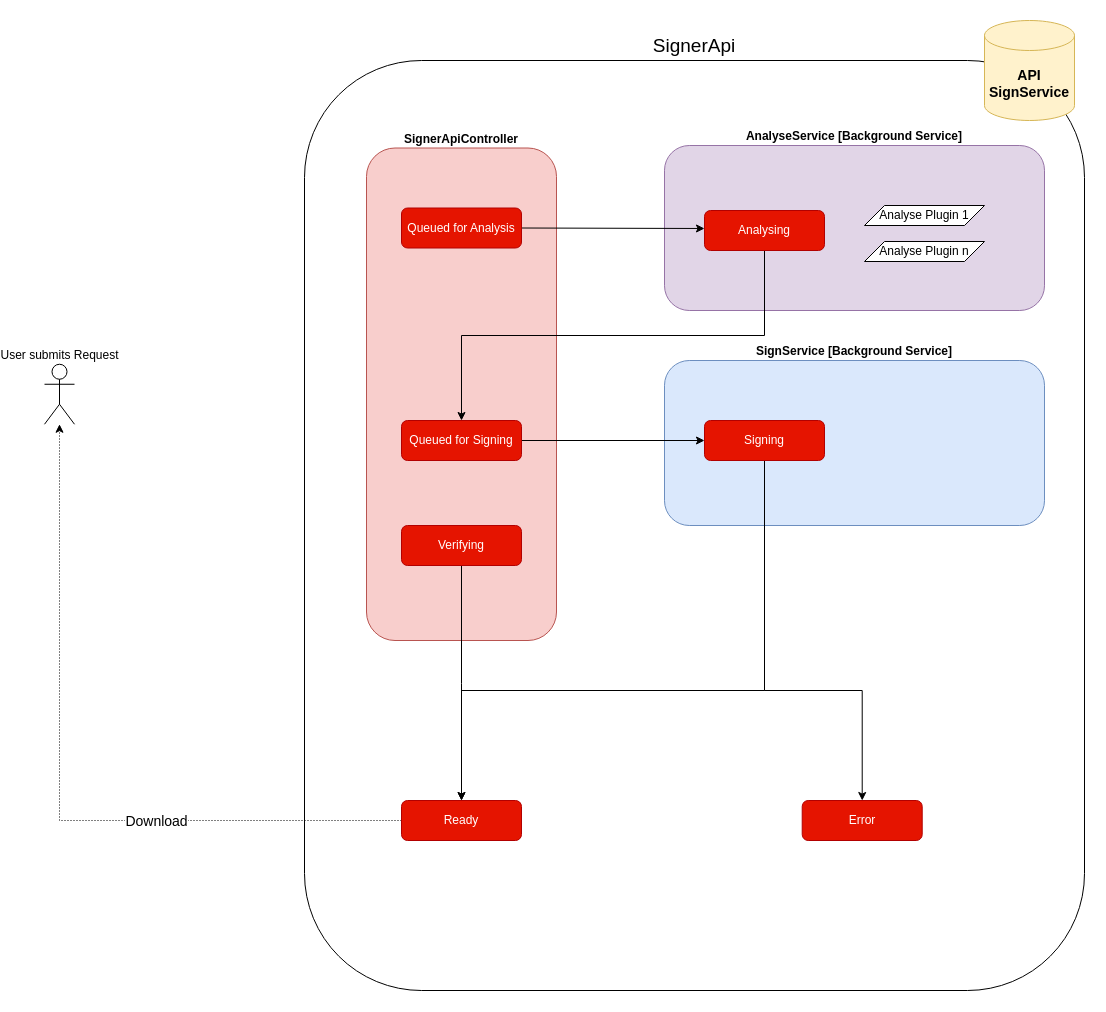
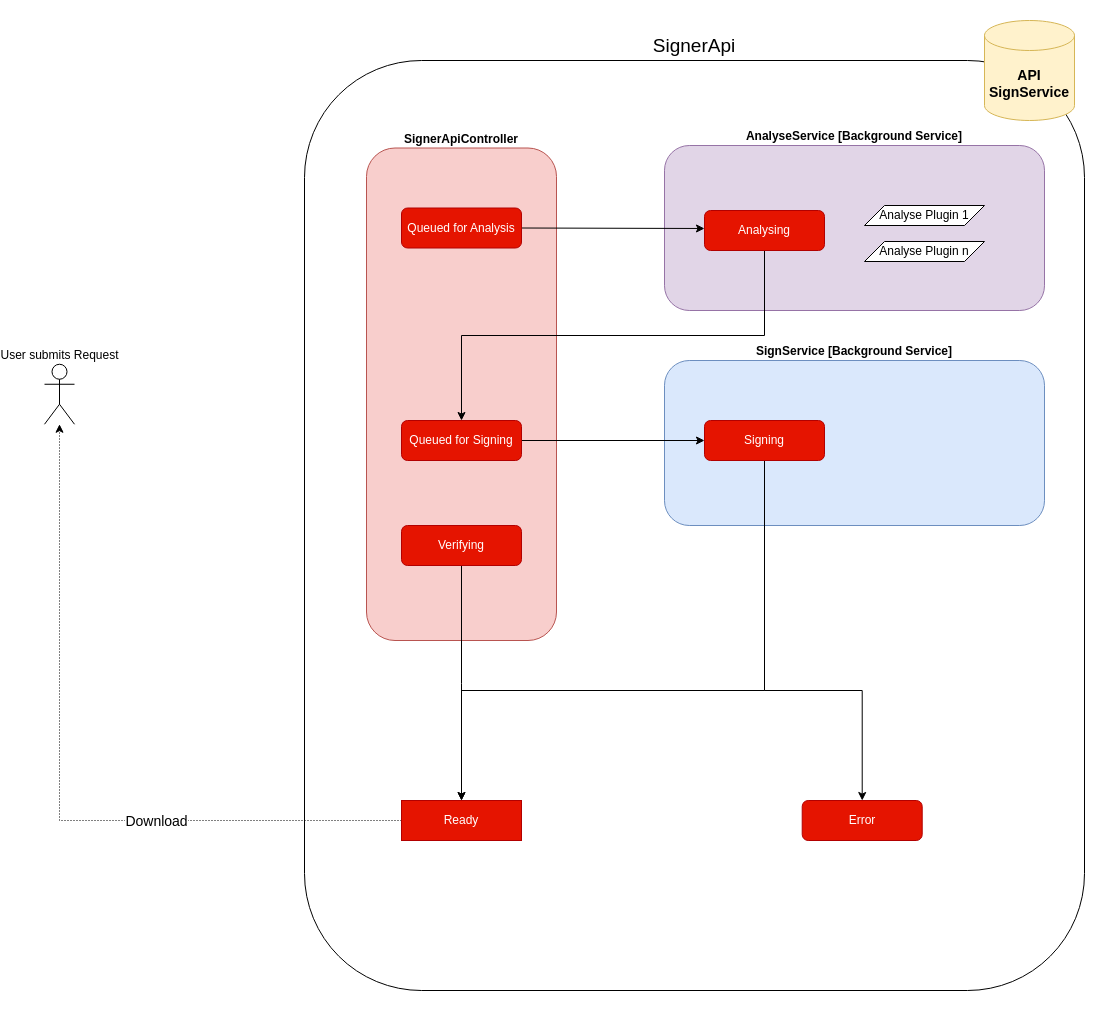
node "Ready": shape rounded rectangle -> rectangle
